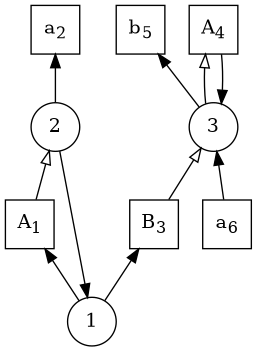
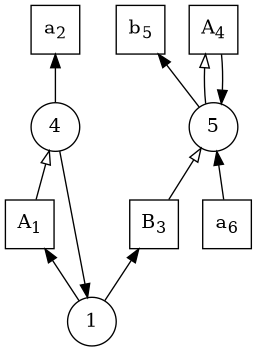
node "2": label "2" -> "4"
node "3": label "3" -> "5"
